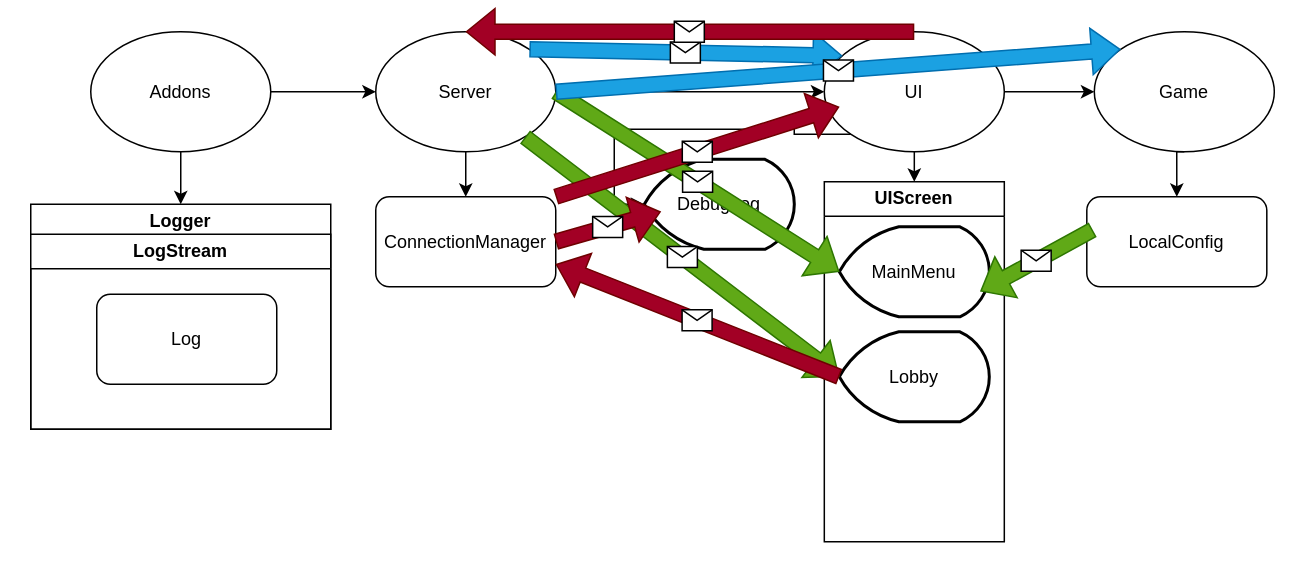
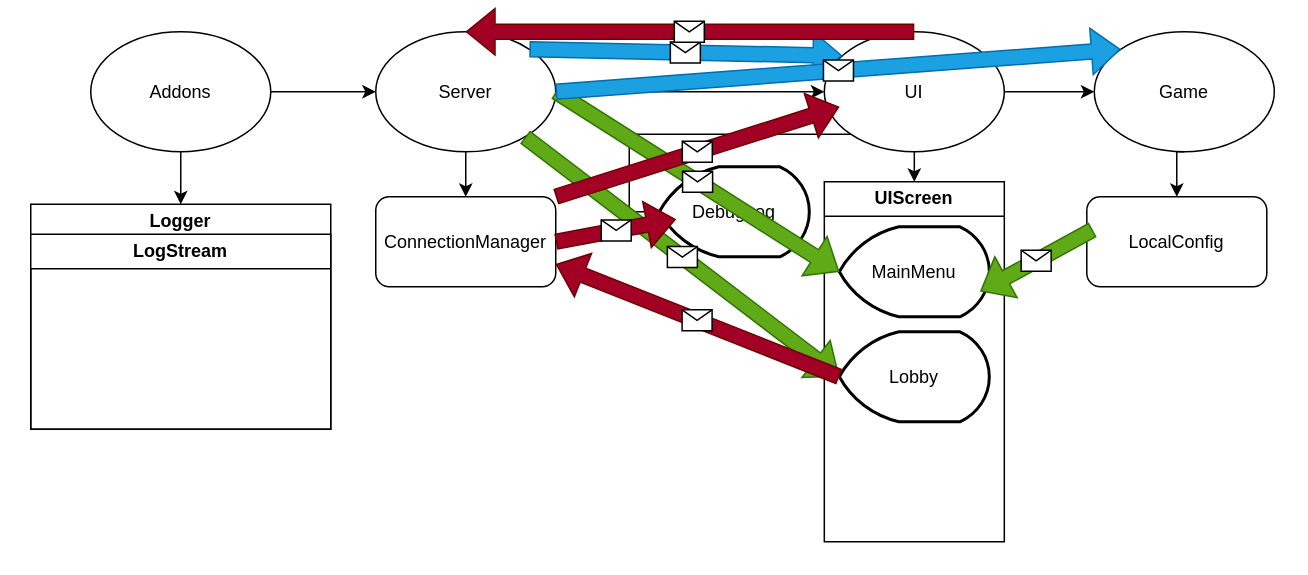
node "DebugLog": moved (719, 204) -> (734, 212)
node "Log": removed
